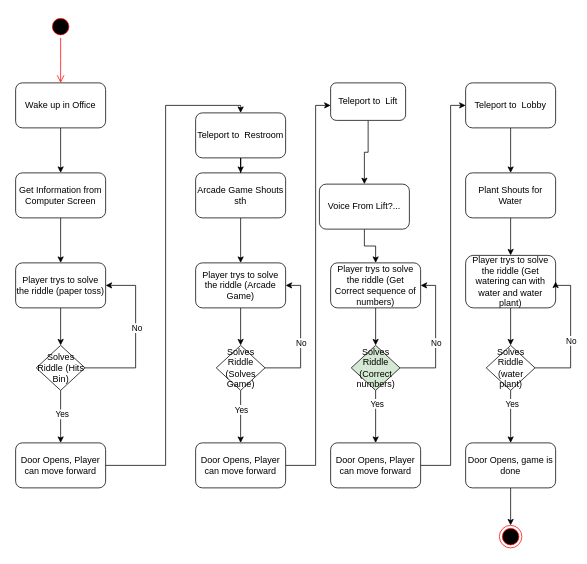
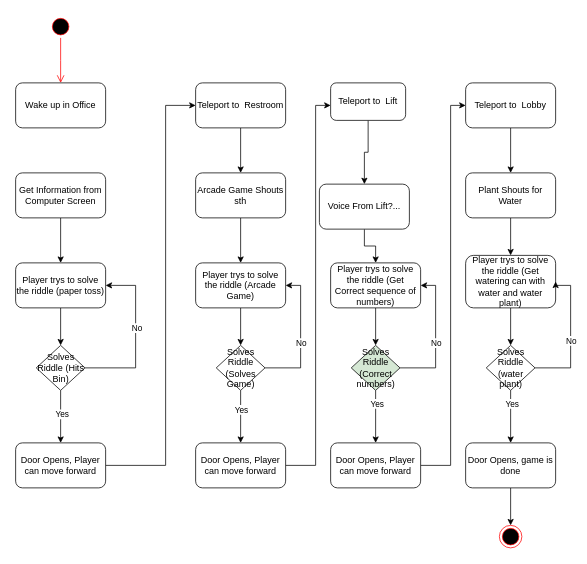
node "Teleport to Restroom": moved (240, 135) -> (240, 105)
edge "Wake up in Office" -> "Get Information from Computer Screen": removed
